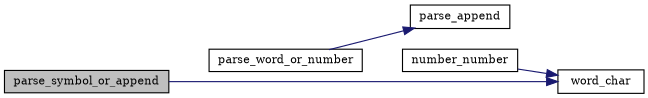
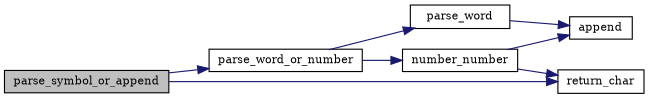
node "parse_append": label "parse_append" -> "parse_word"
node "append": added
edge "parse_word_or_number" -> "number_number": added
edge "parse_symbol_or_append" -> "parse_word_or_number": added
node "word_char": label "word_char" -> "return_char"
